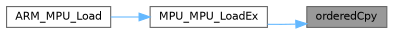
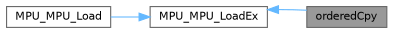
node "ARM_MPU_Load": label "ARM_MPU_Load" -> "MPU_MPU_Load"
edge "MPU_MPU_LoadEx" -> "orderedCpy": reversed
